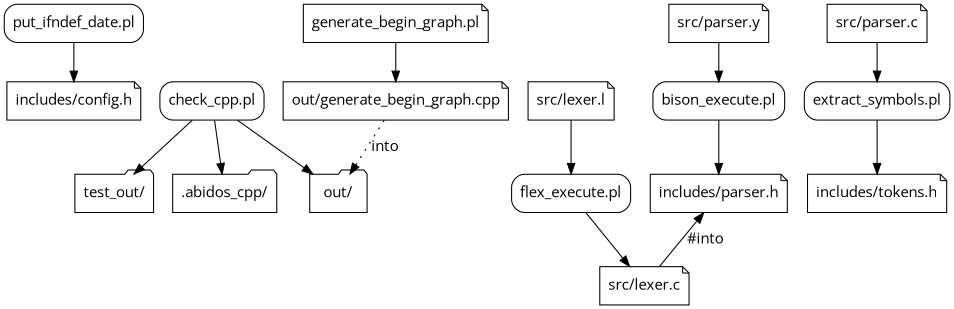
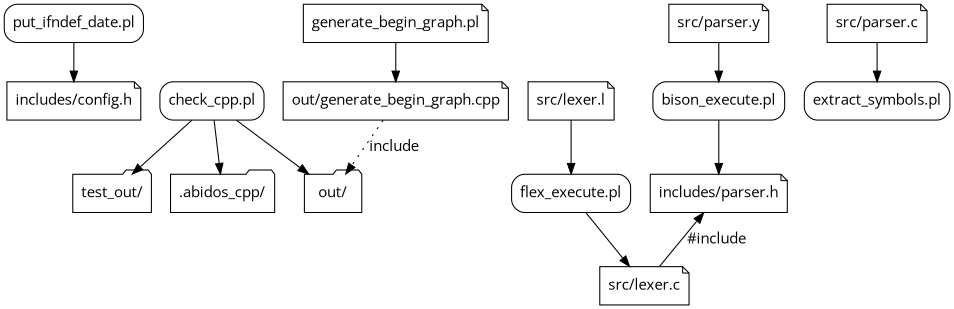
edge "out/generate_begin_graph.cpp" -> "out/": label "into" -> "include"
node "includes/tokens.h": removed
edge "src/lexer.c" -> "includes/parser.h": label "#into" -> "#include"
